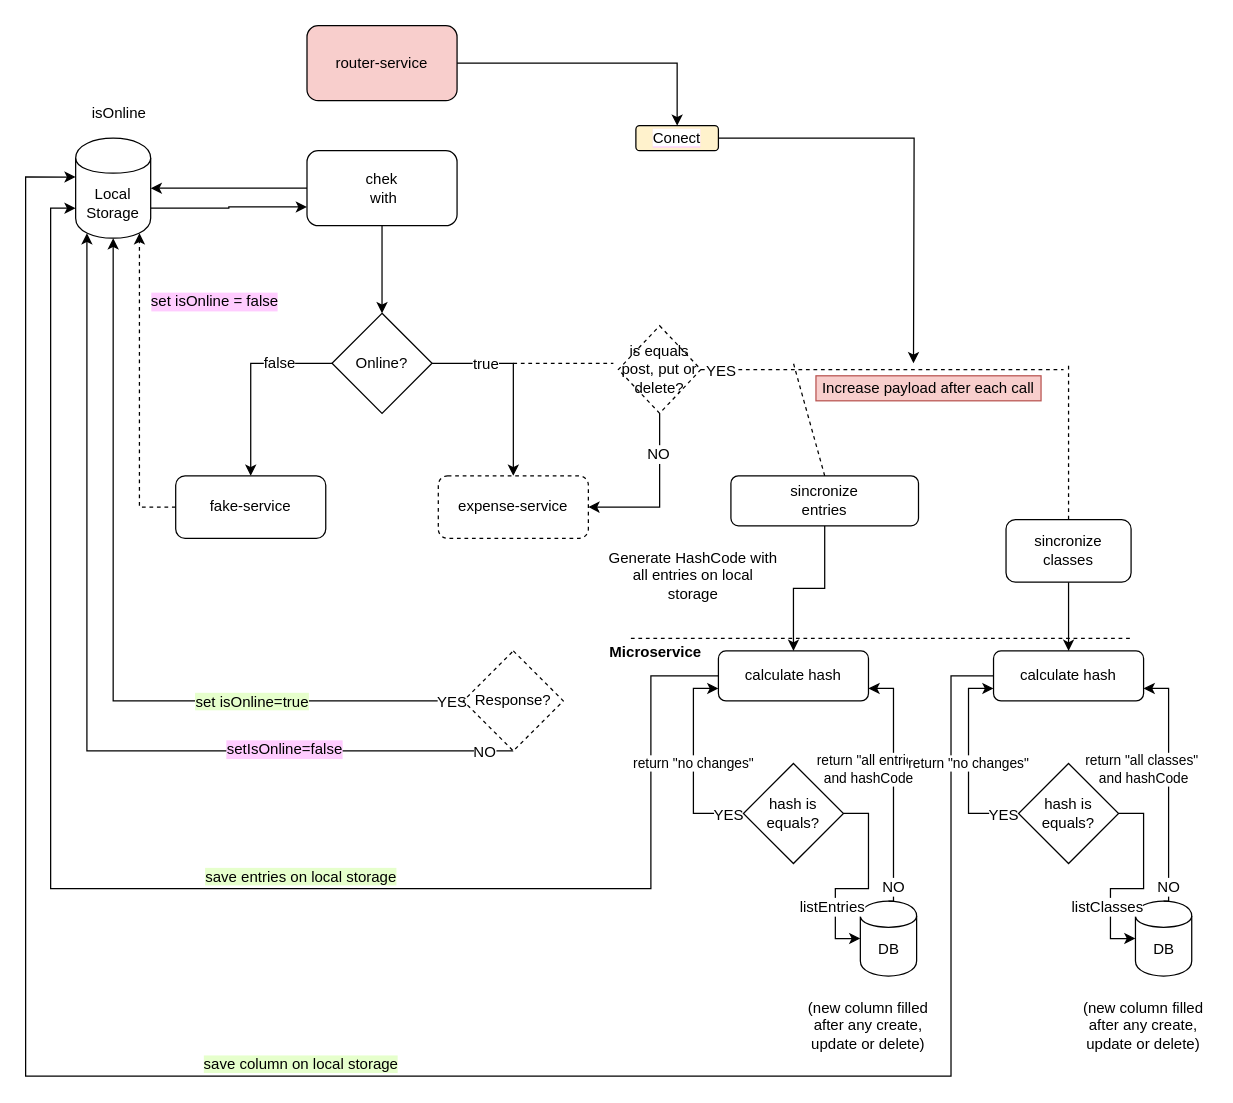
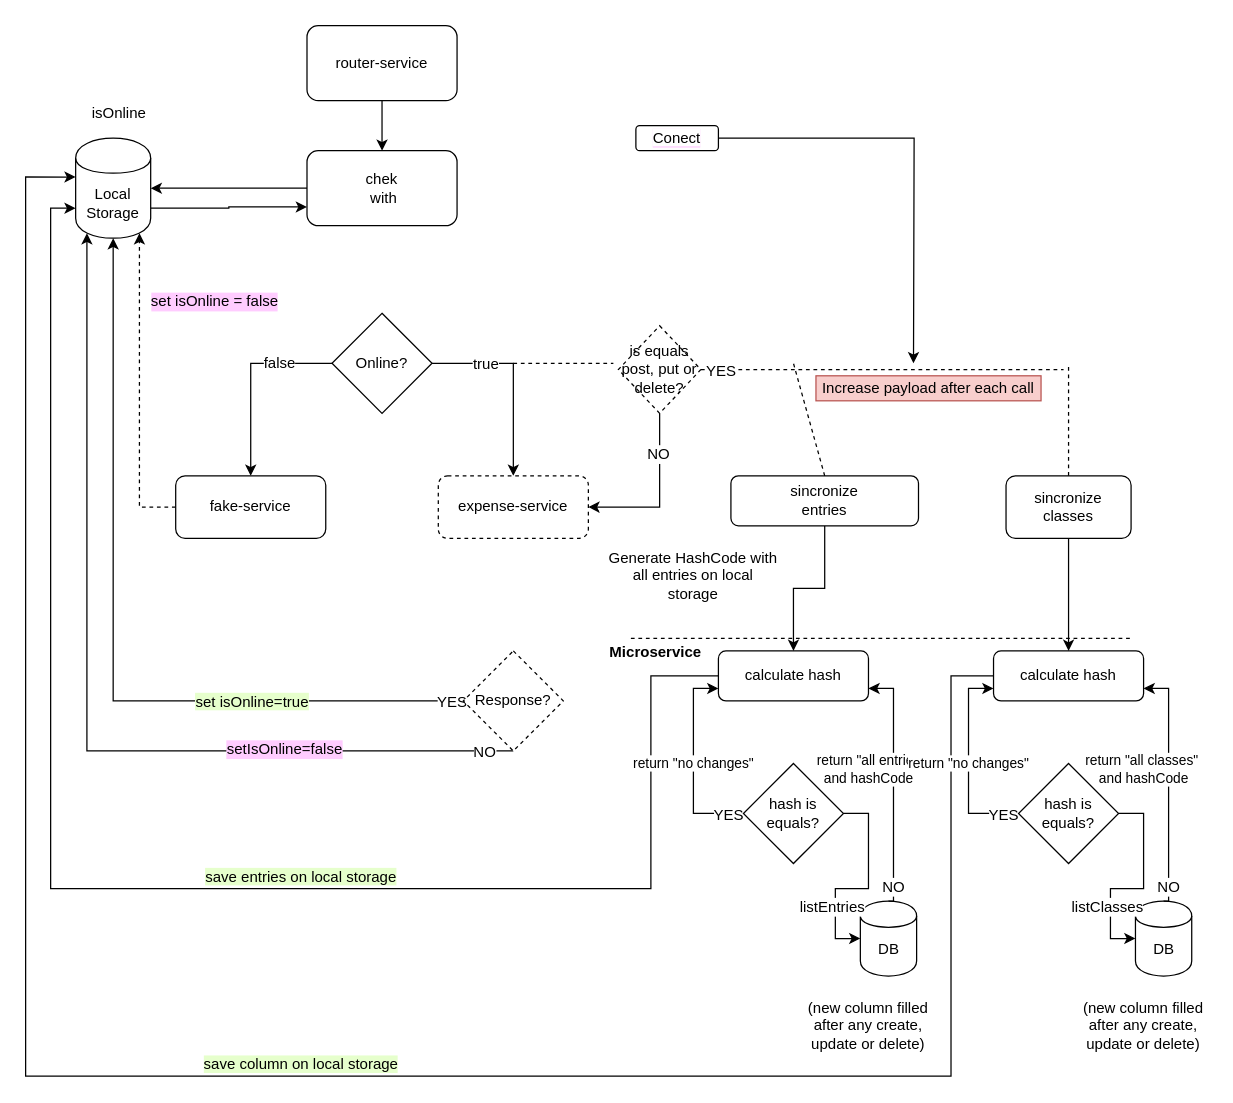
node "router-service": fillcolor #f8cecc -> #ffffff
edge "router-service" -> "Conect": now "router-service" -> "chek with"
node "Conect": fillcolor #fff2cc -> #ffffff
edge "chek with" -> "Online?": removed
node "sincronize classes": moved (1068, 551) -> (1068, 507)
